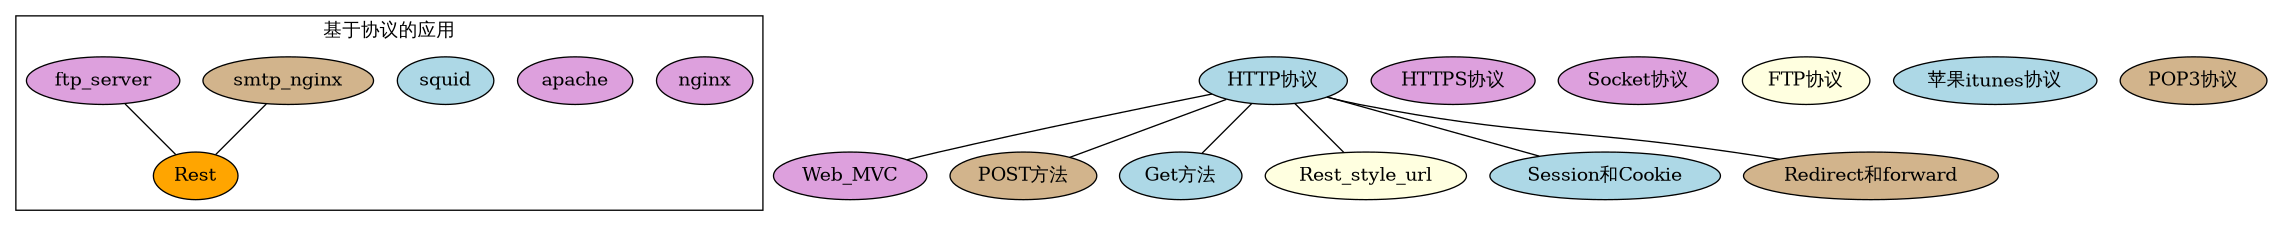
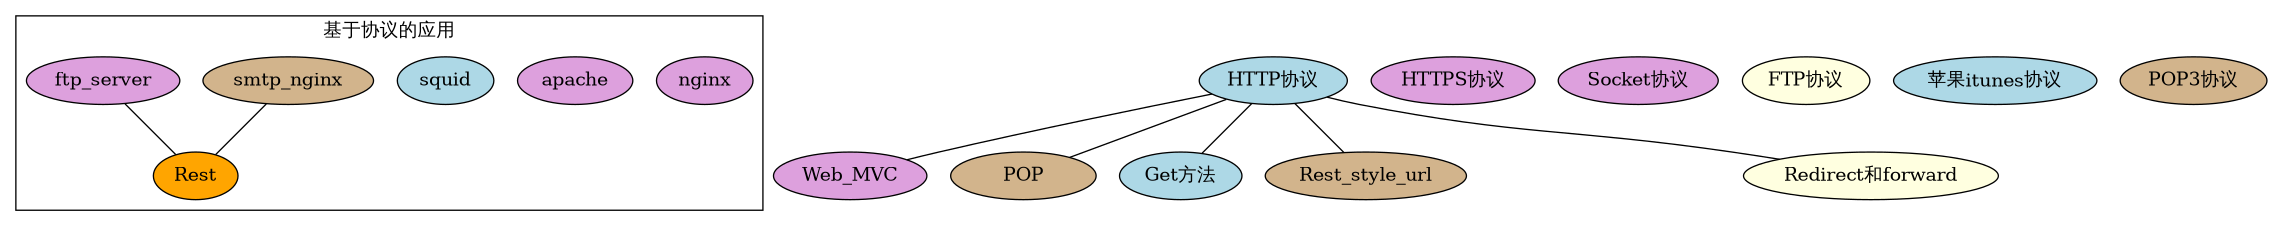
node "POST方法": label "POST方法" -> "POP"
node "Rest_style_url": fillcolor lightyellow -> tan
node "Session和Cookie": removed
node "Redirect和forward": fillcolor tan -> lightyellow
